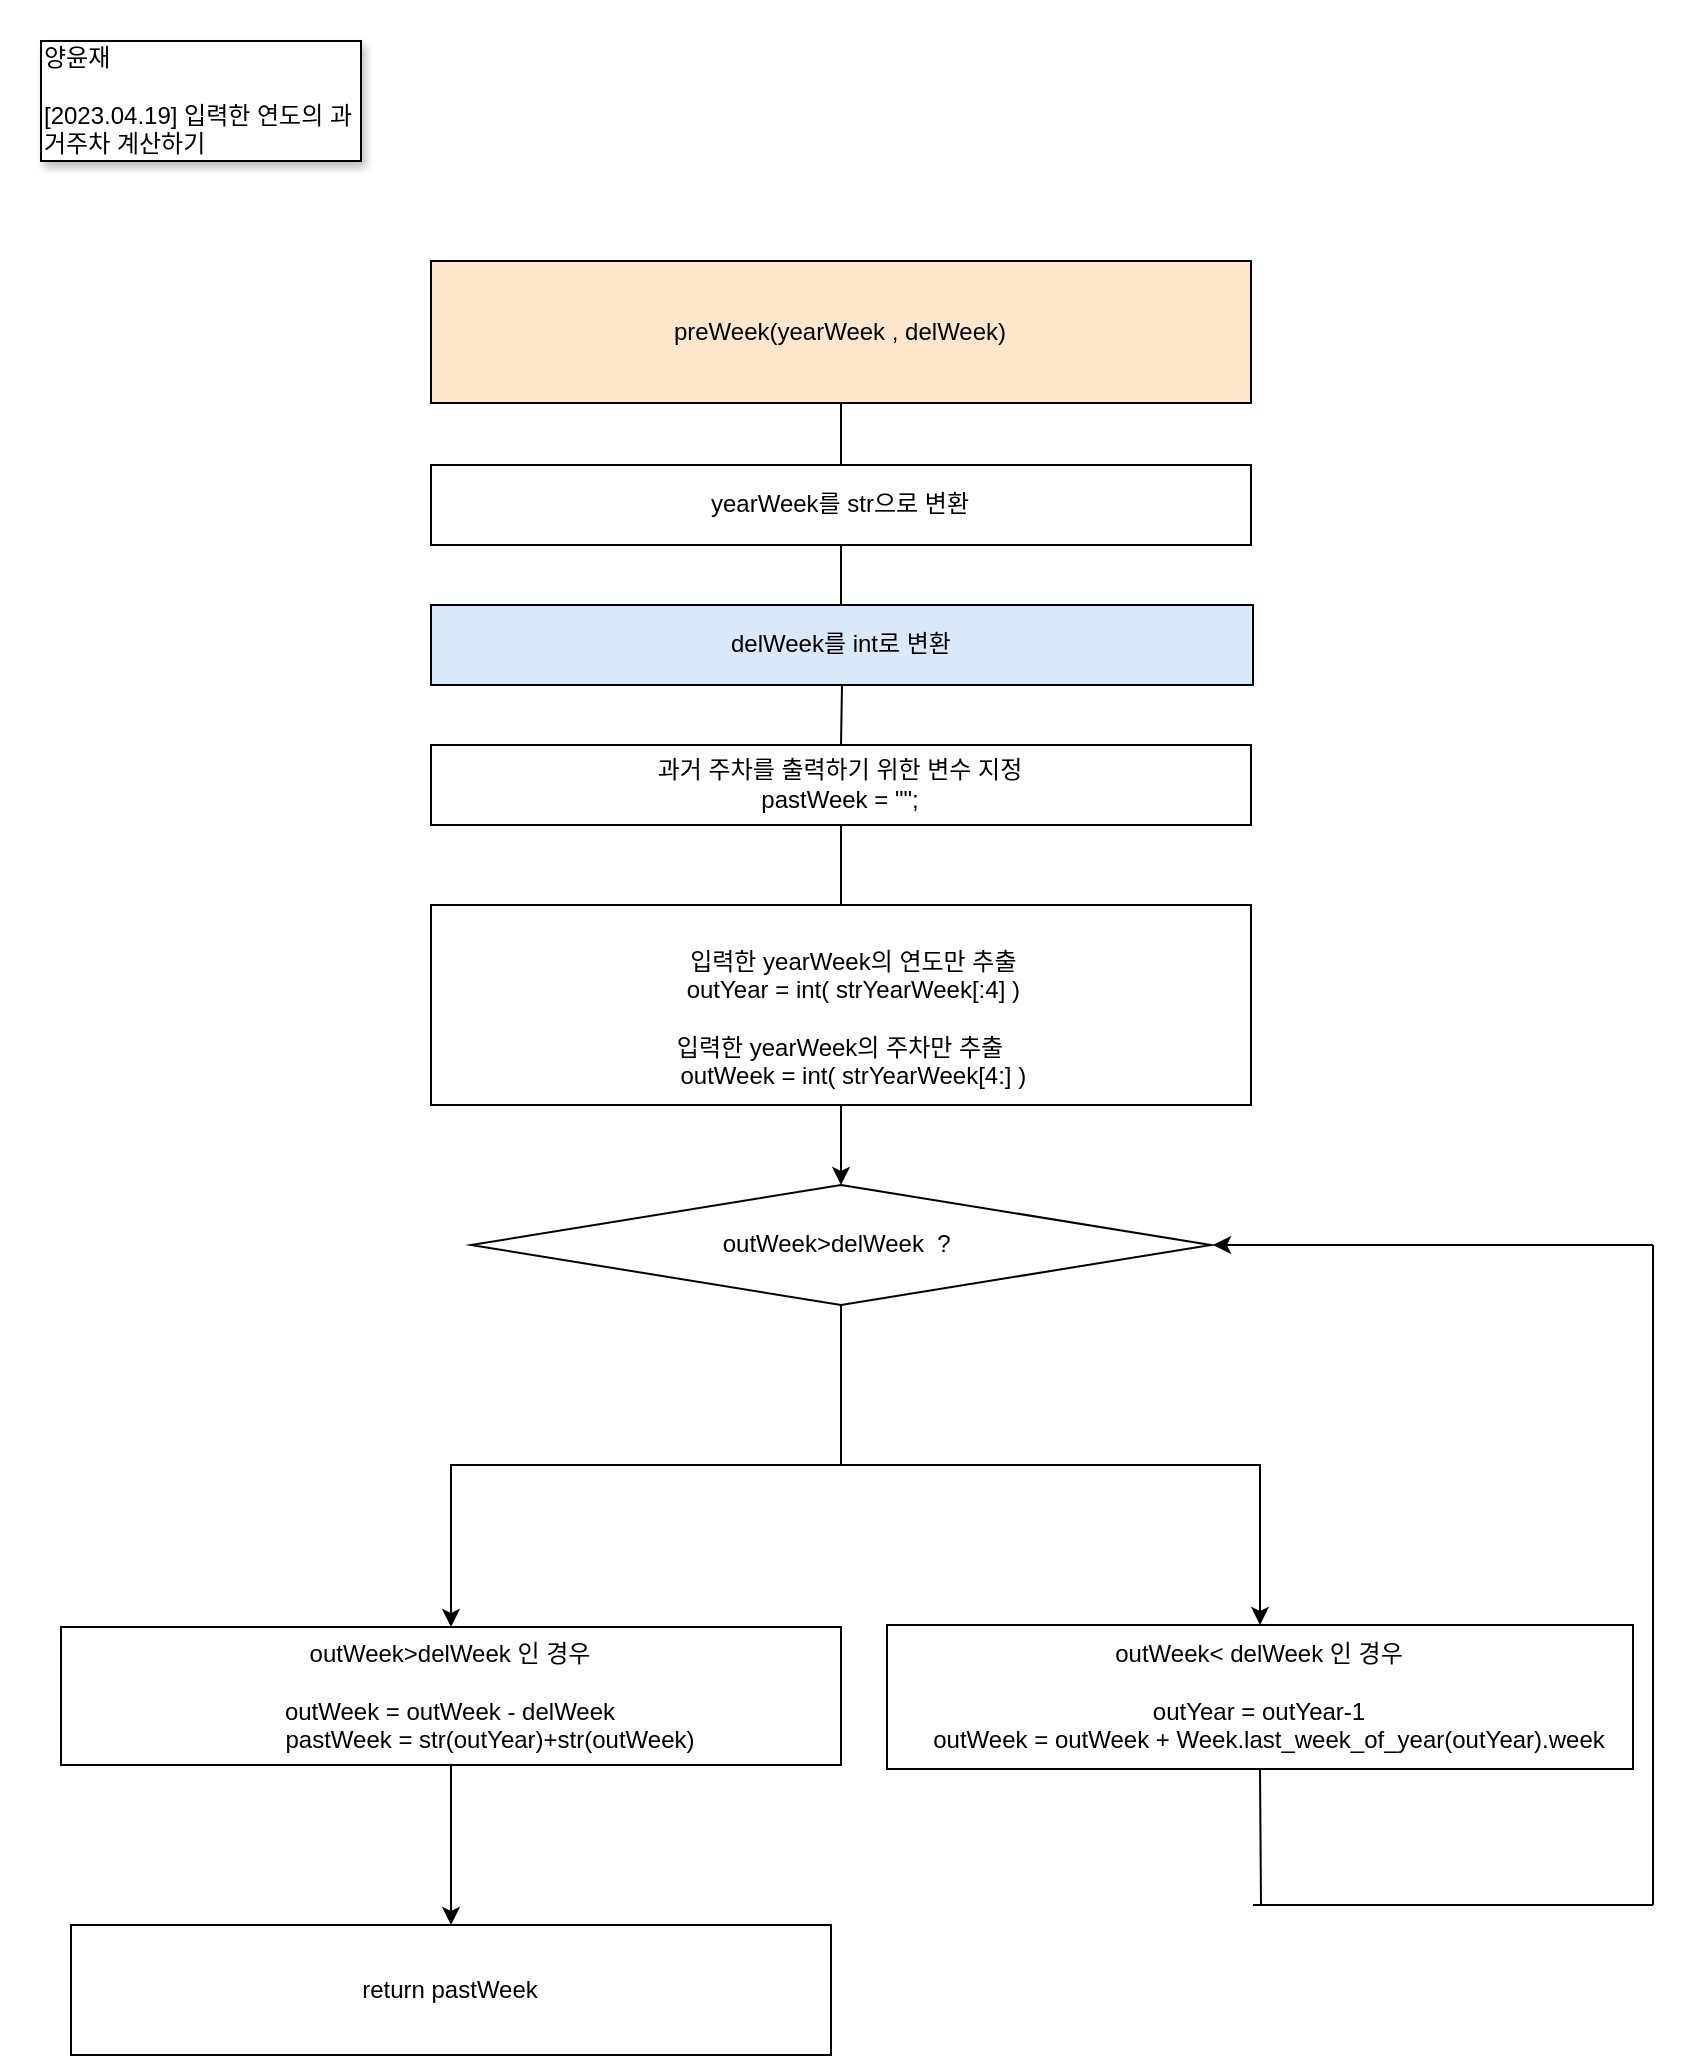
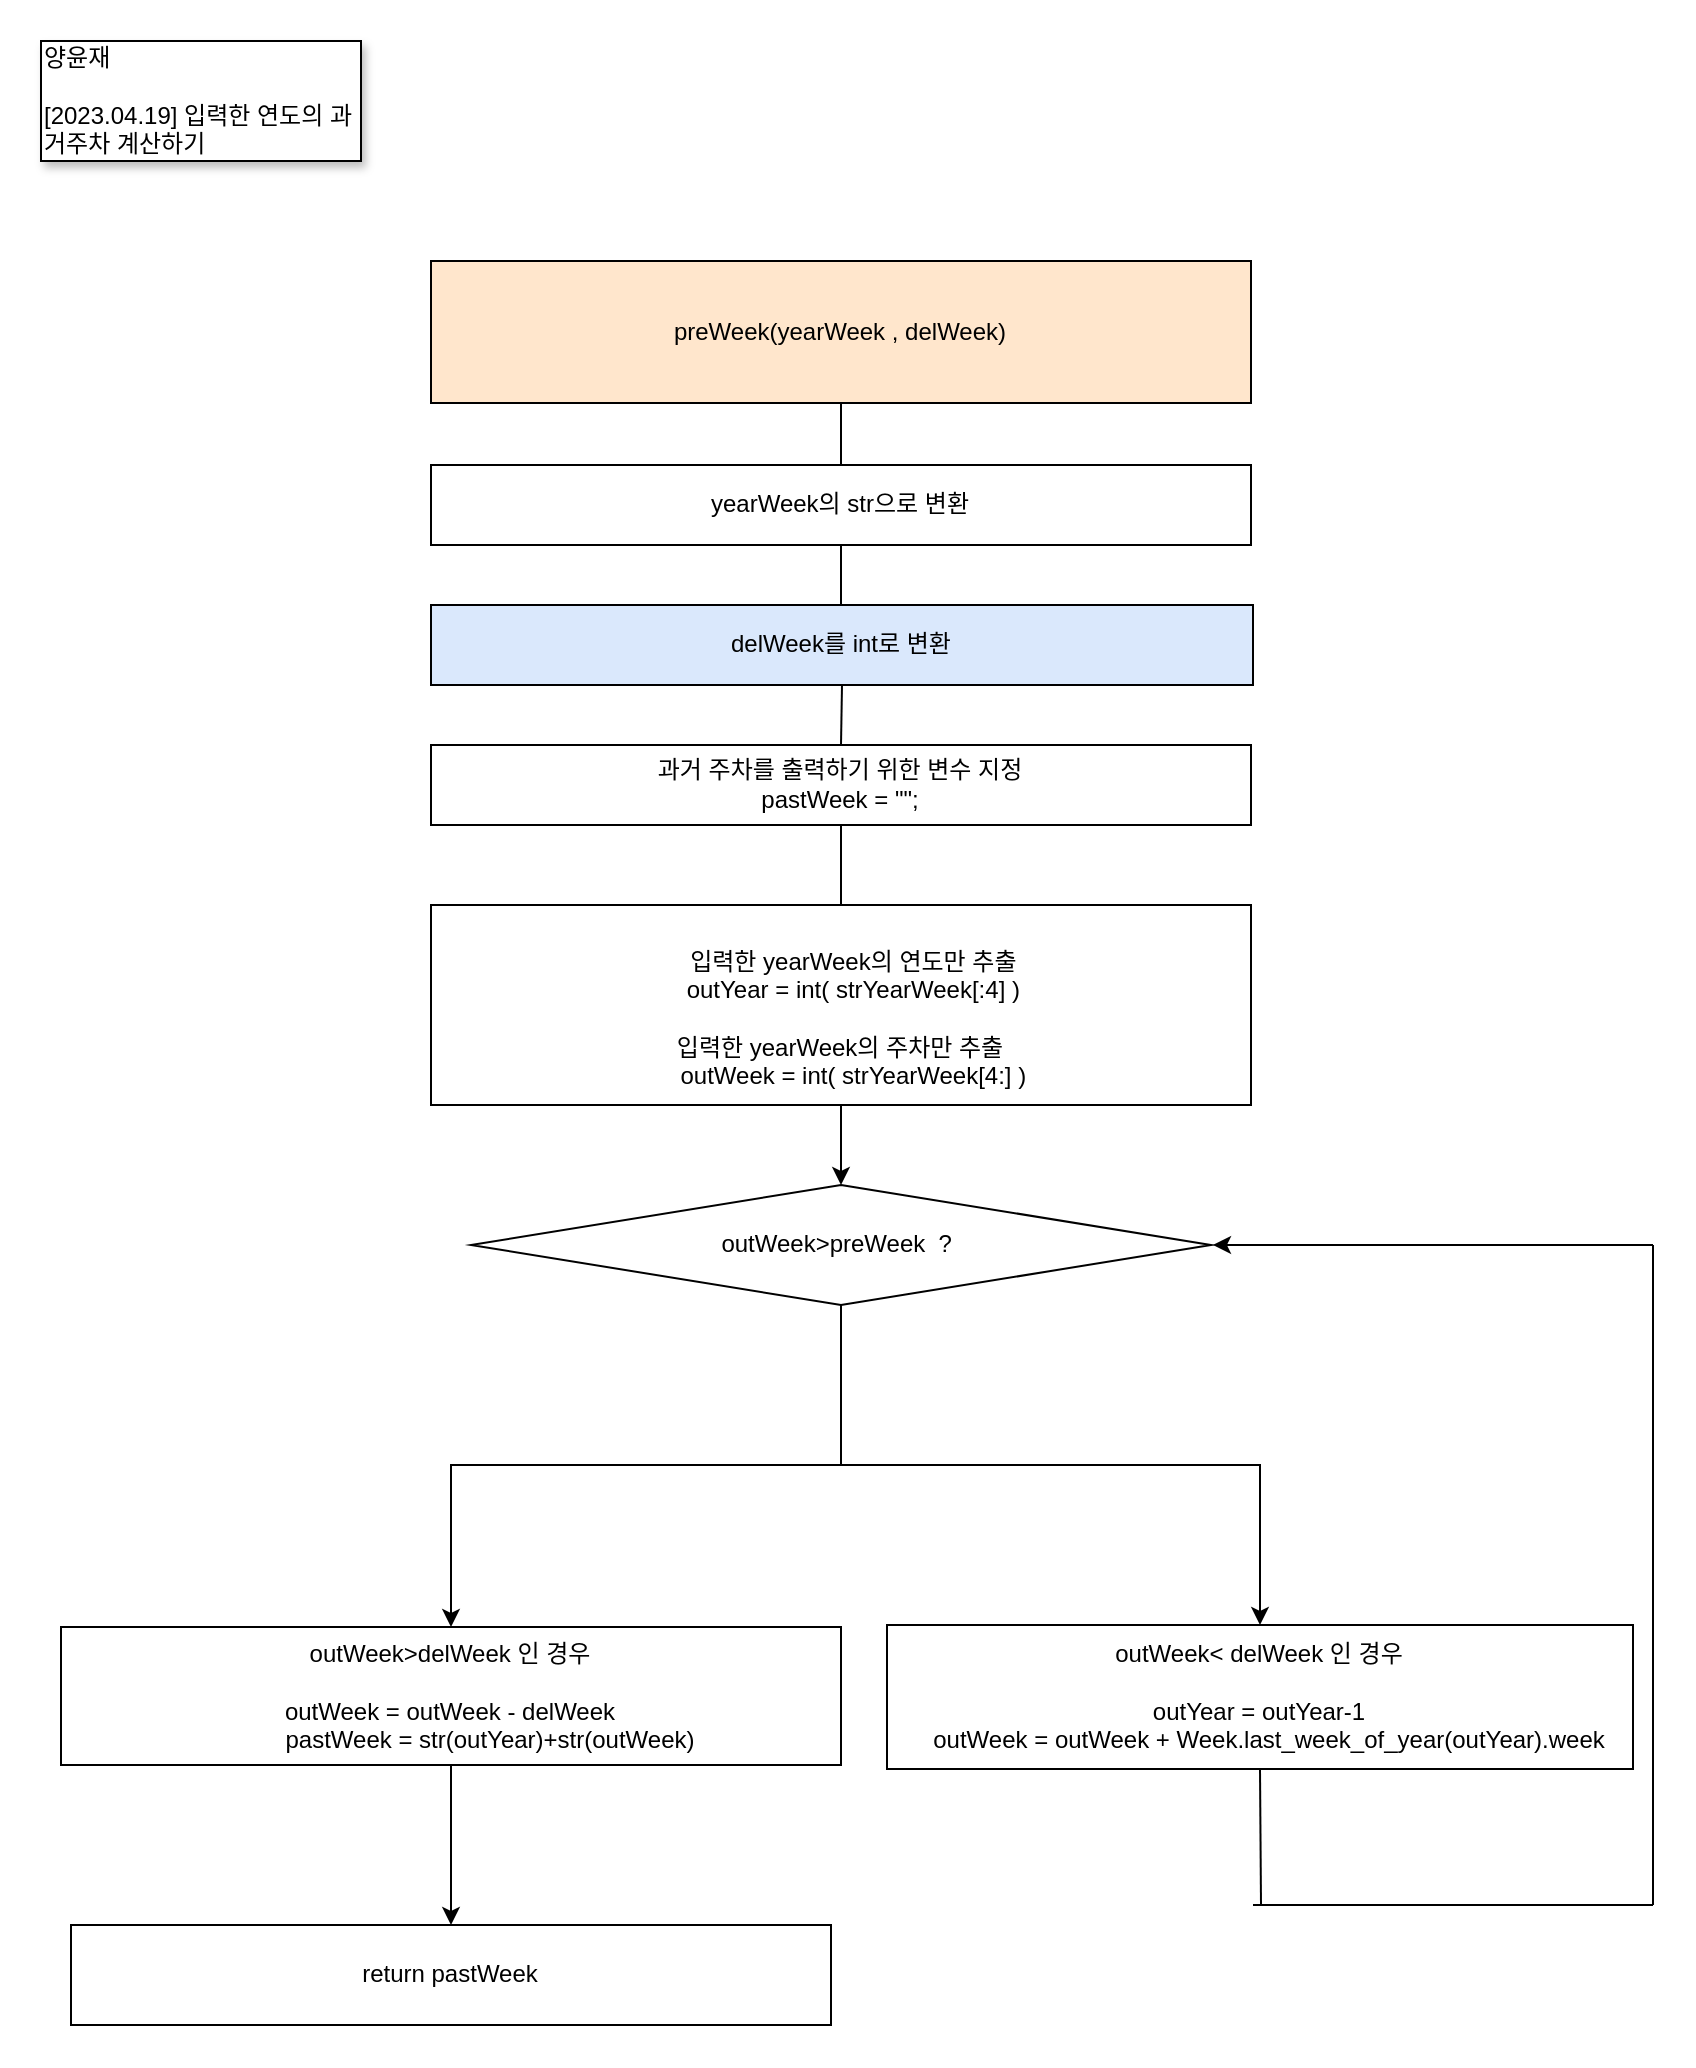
node "yearWeek를 str으로 변환": label "yearWeek를 str으로 변환" -> "yearWeek의 str으로 변환"
node "outWeek>delWeek ?": label "outWeek>delWeek ?" -> "outWeek>preWeek ?"
node "return pastWeek": size 760x130 -> 760x100
